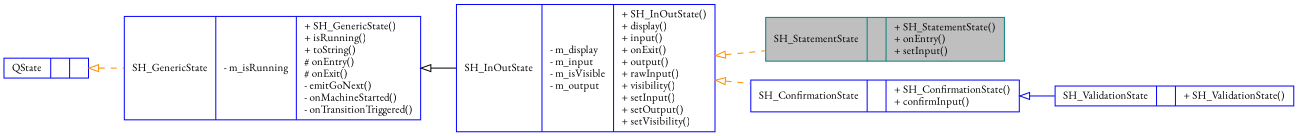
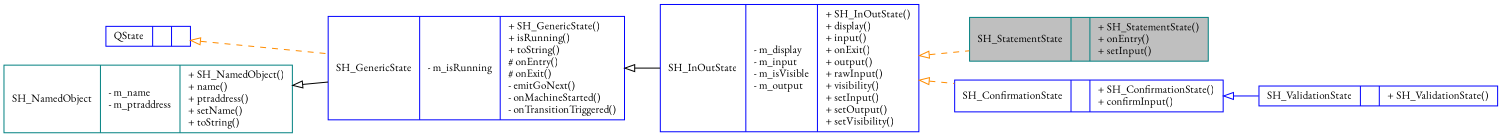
node "SH_NamedObject": added
